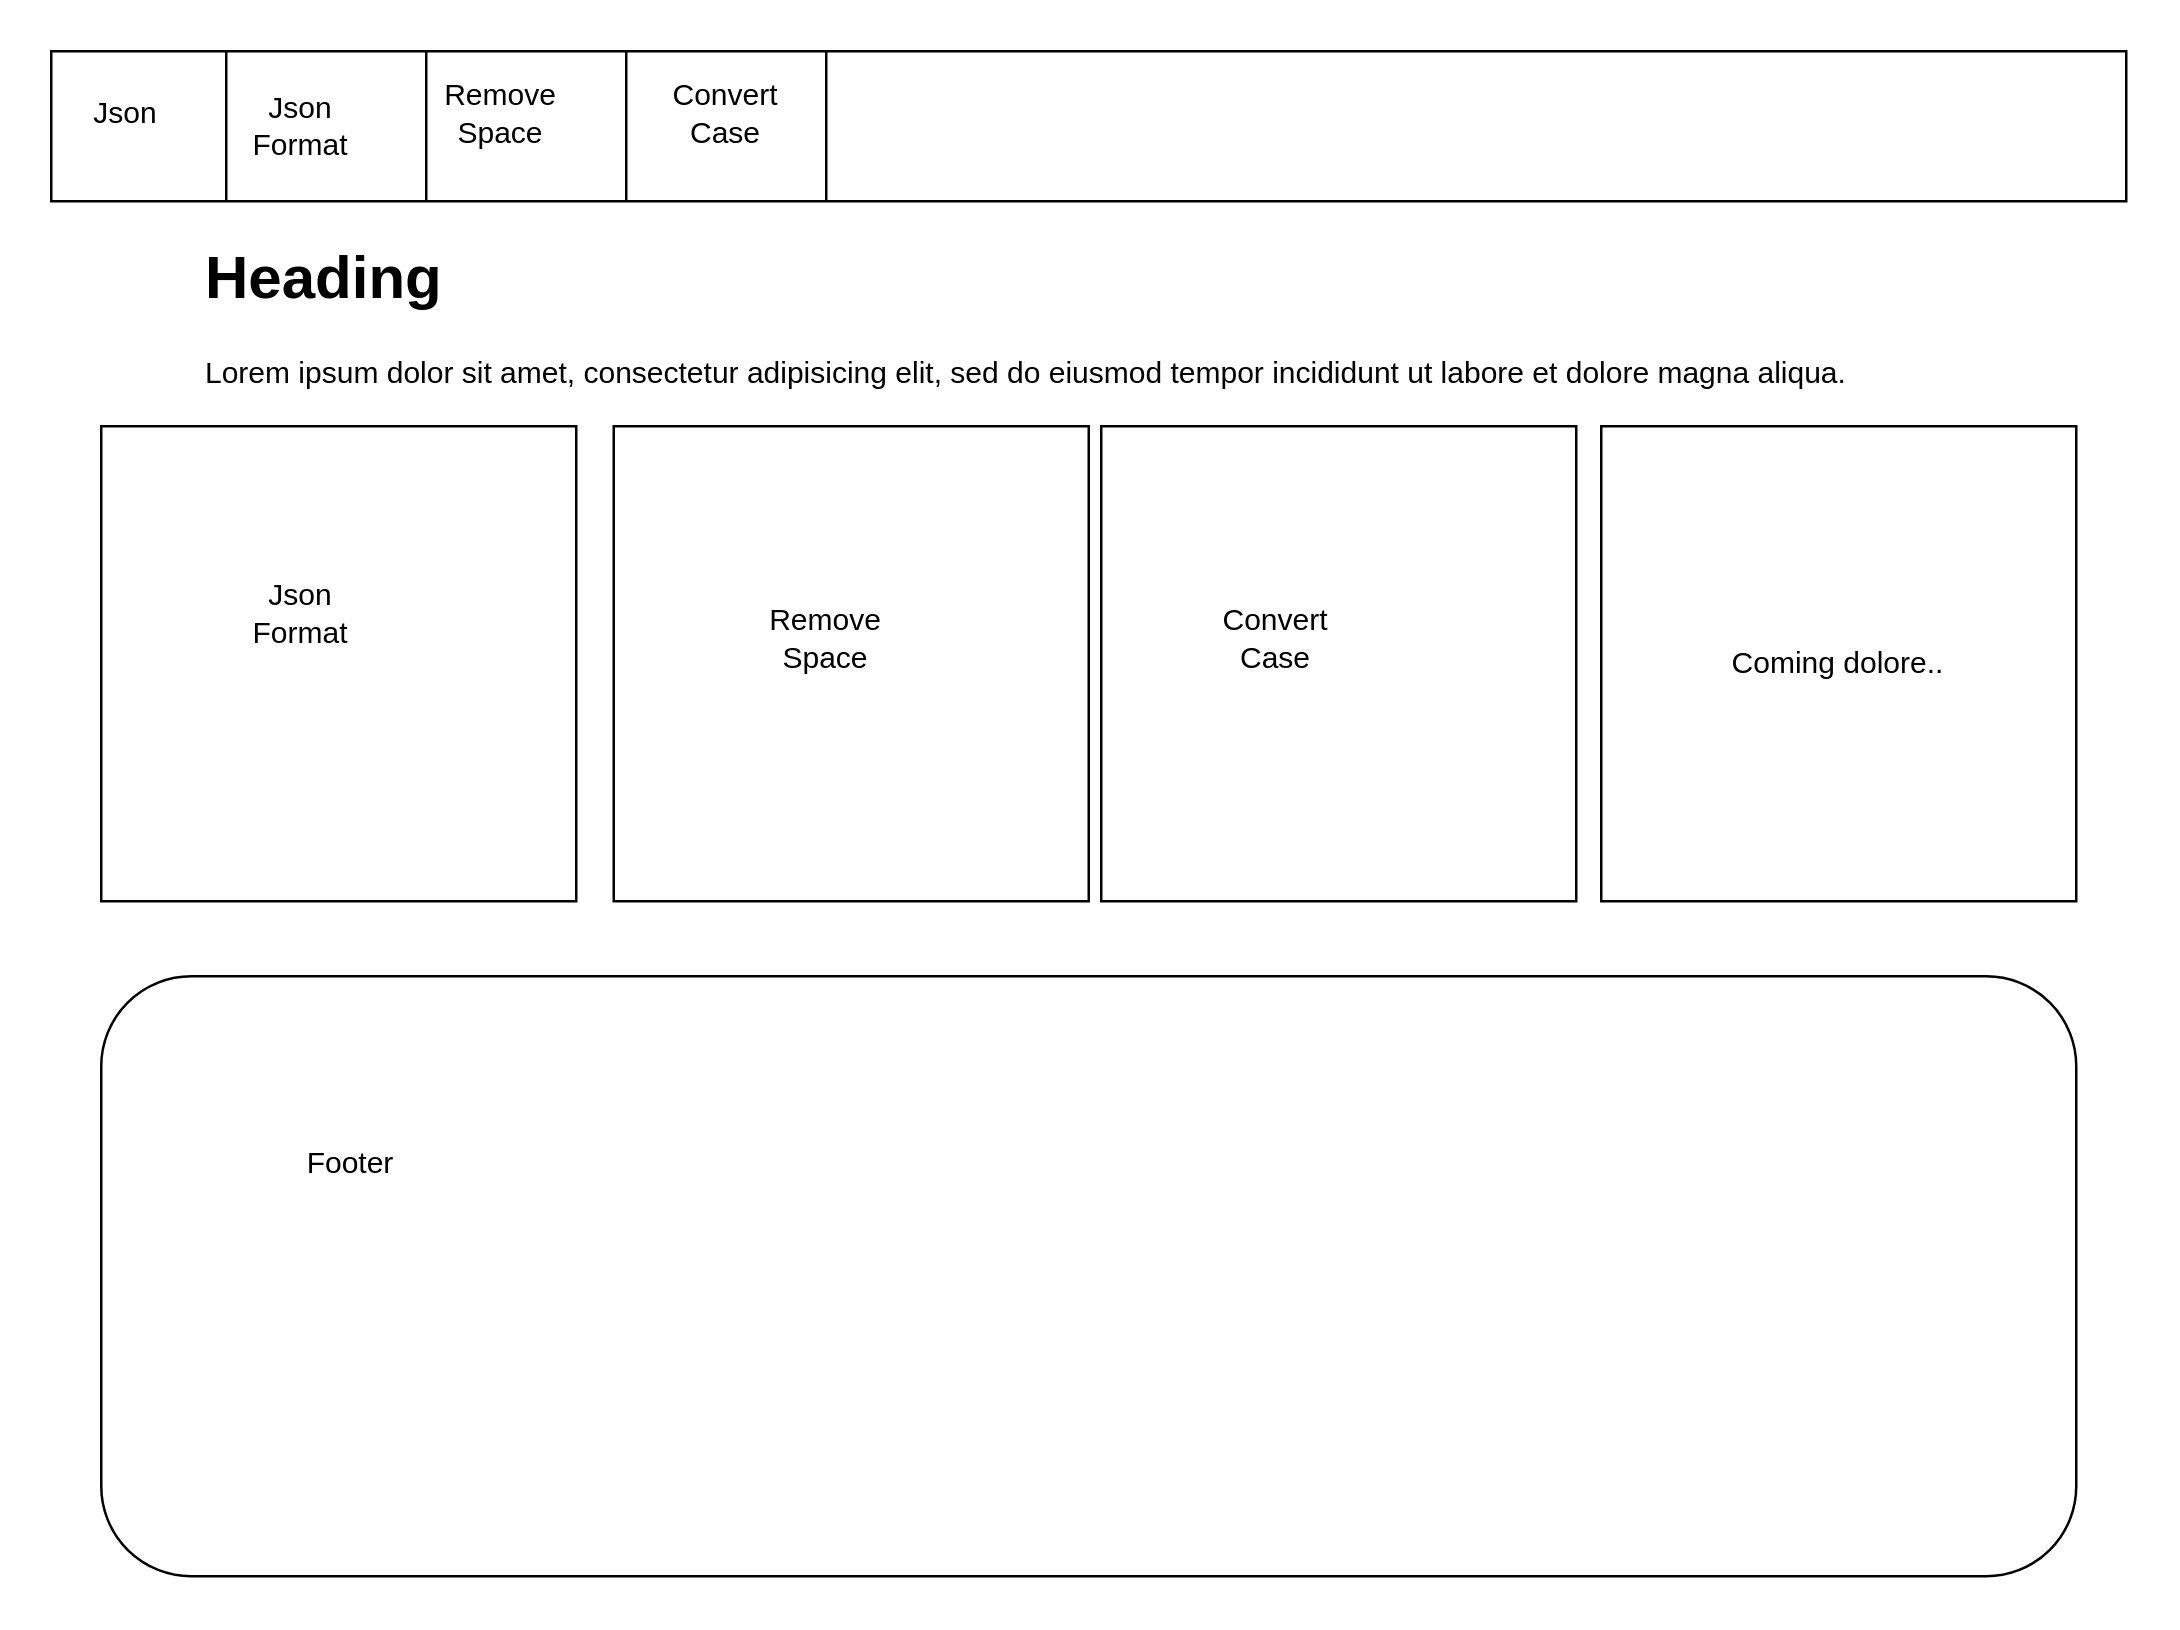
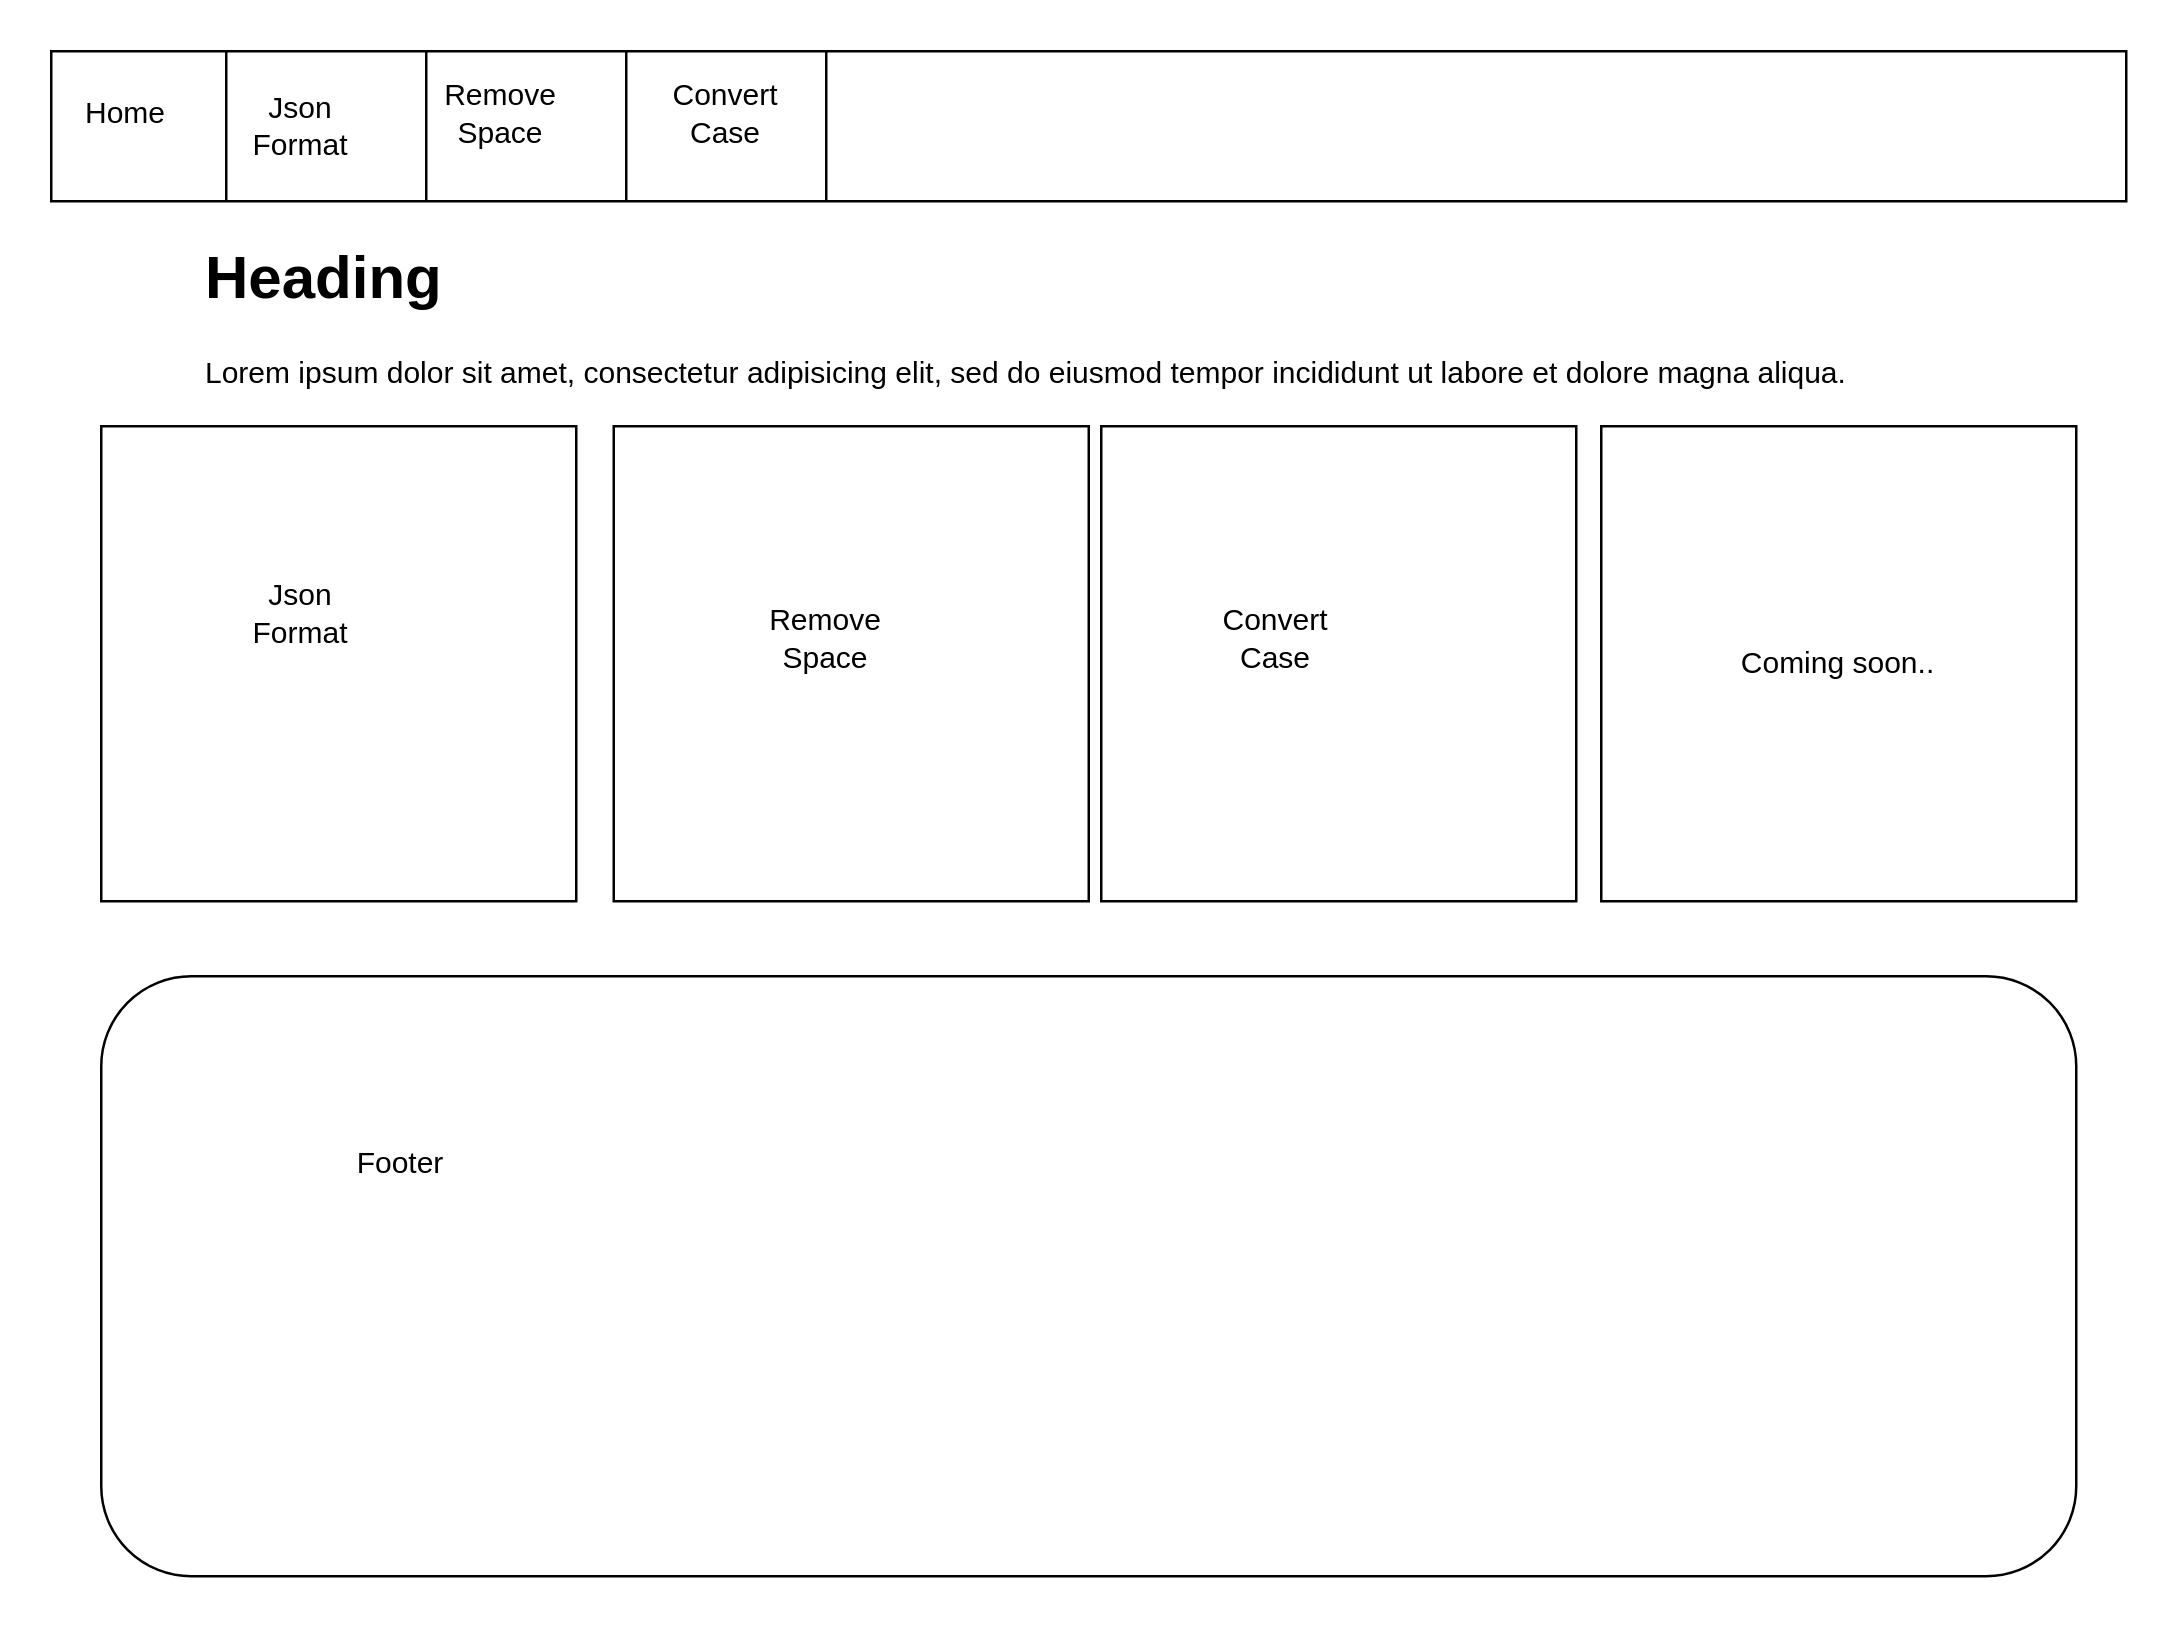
node "Json": label "Json" -> "Home"
node "Coming dolore..": label "Coming dolore.." -> "Coming soon.."
node "Footer": moved (351, 1164) -> (401, 1164)
